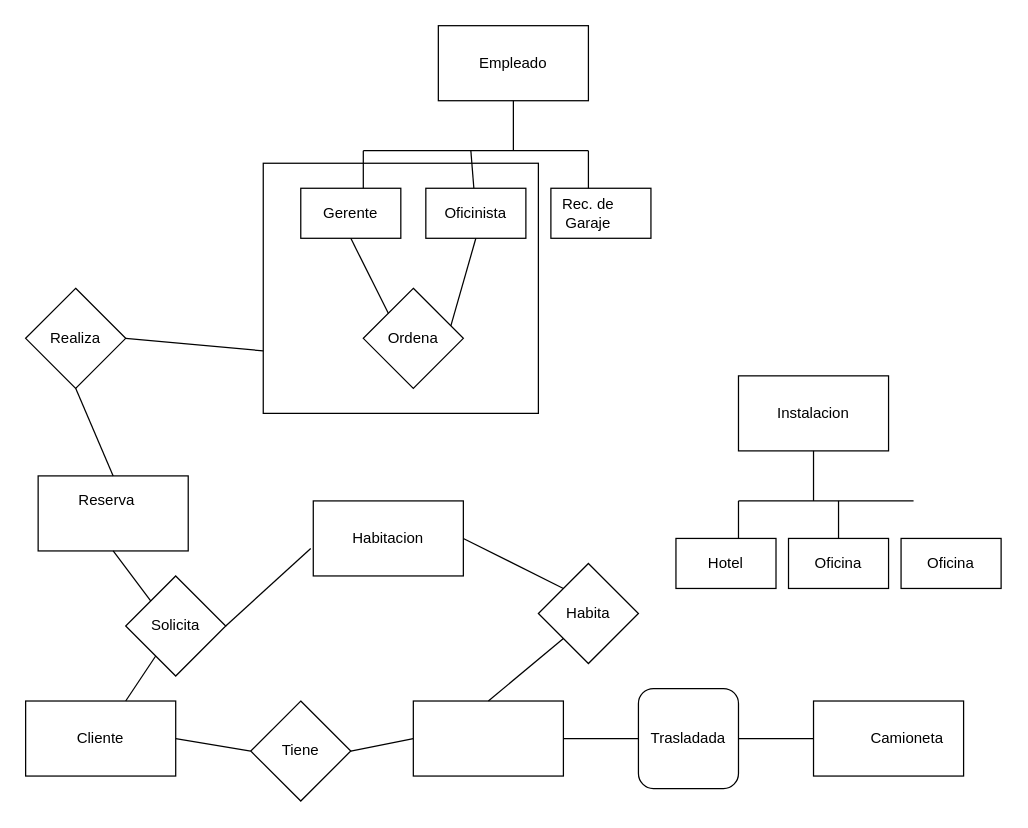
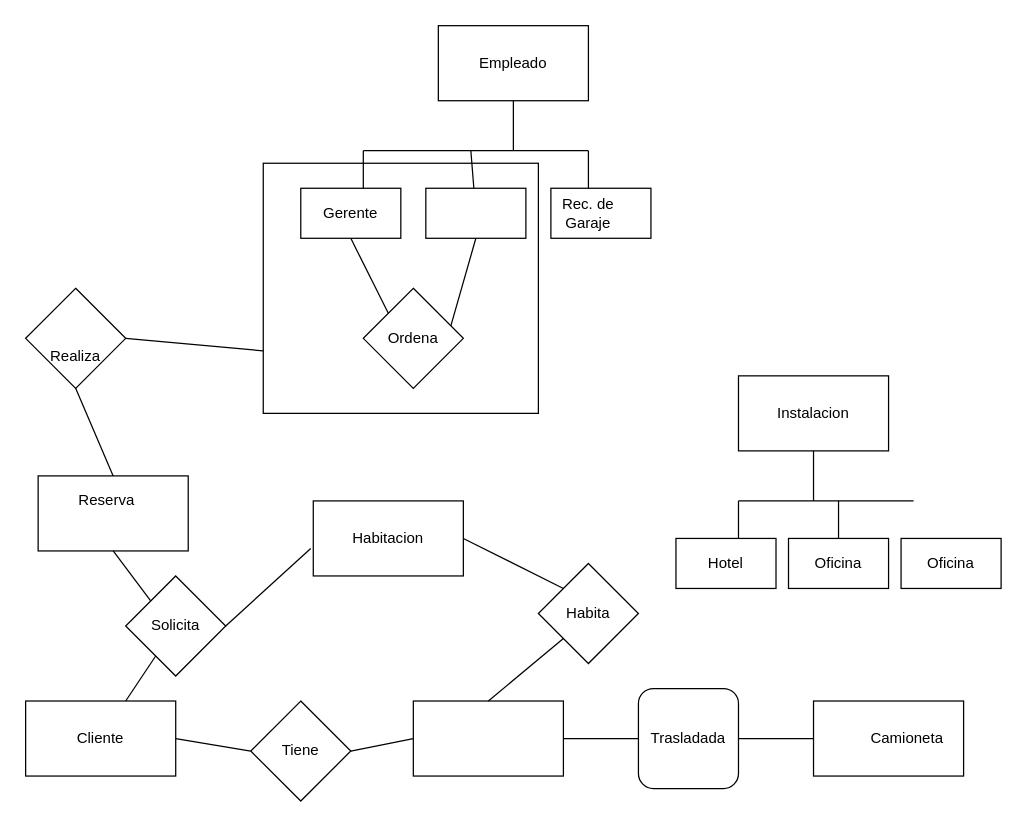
node "Oficinista": removed
node "Realiza": moved (76, 338) -> (76, 357)
